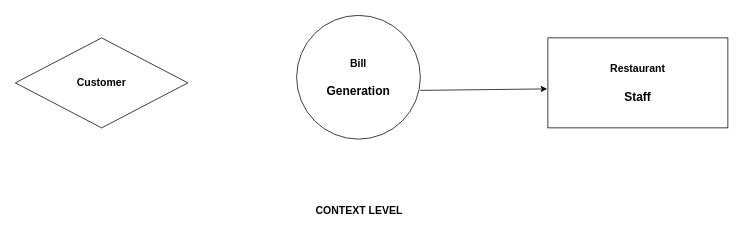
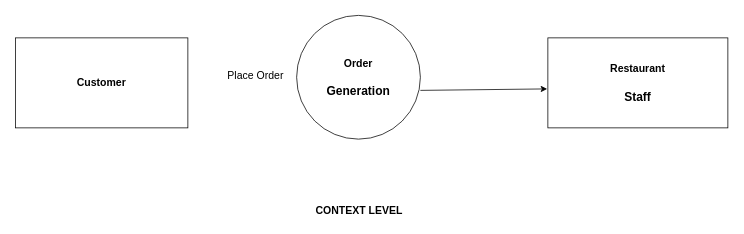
node "Place Order": added
node "Bill Generation": label "Bill Generation" -> "Order Generation"
node "Customer": shape diamond -> rectangle
